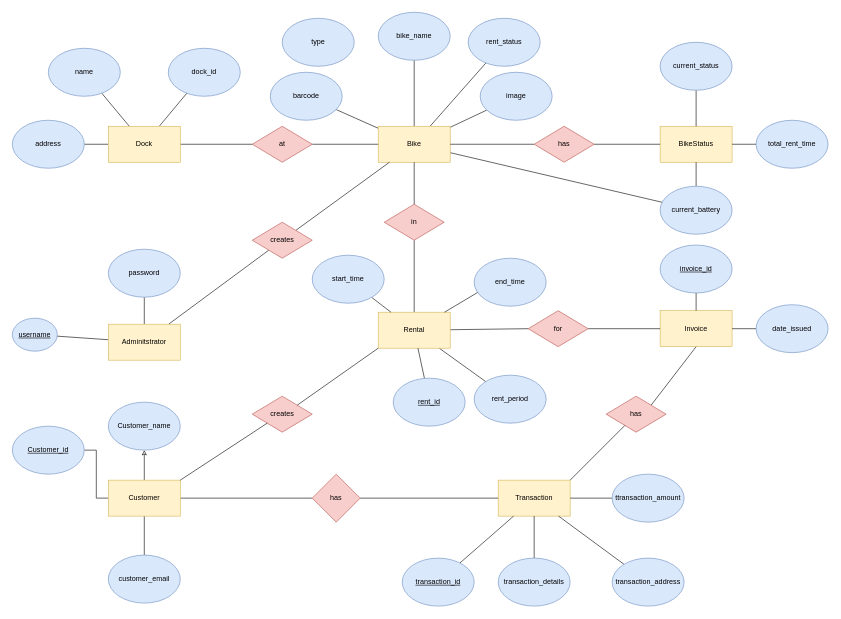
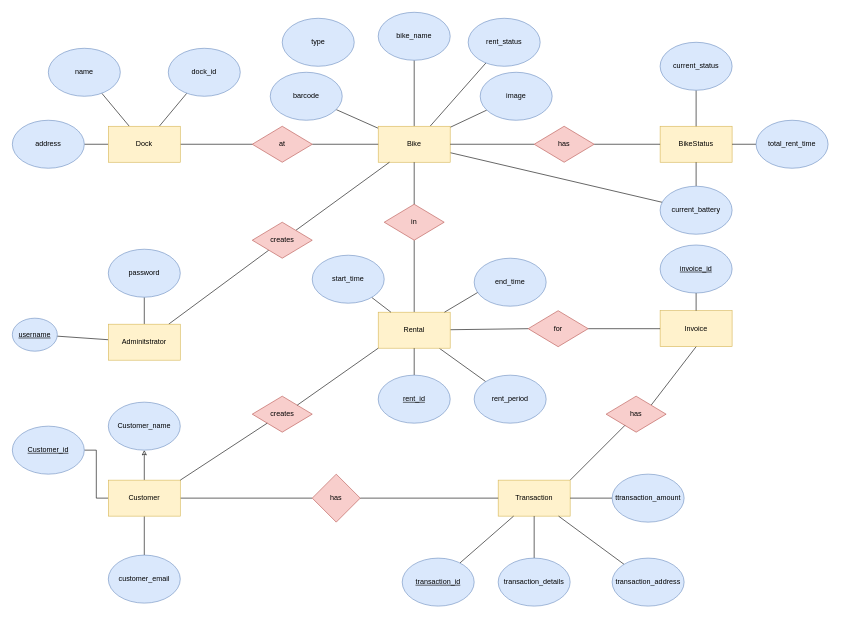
edge "Invoice" -- "date_issued": removed
node "date_issued": removed
node "rent_id": moved (429, 402) -> (414, 399)
